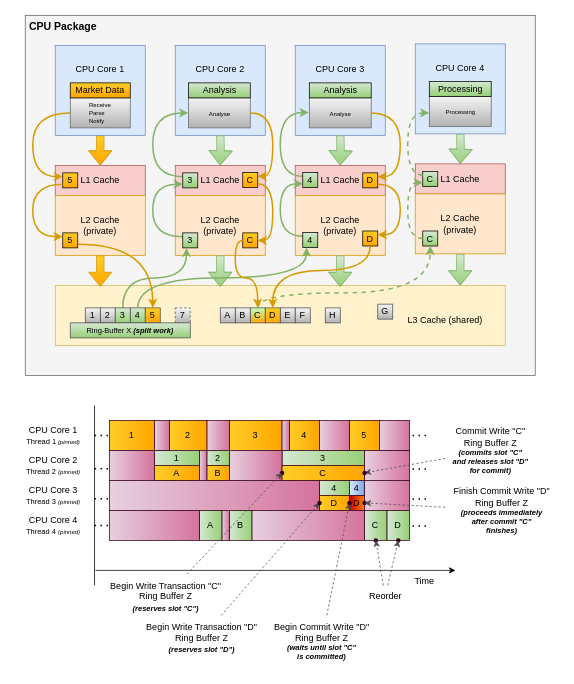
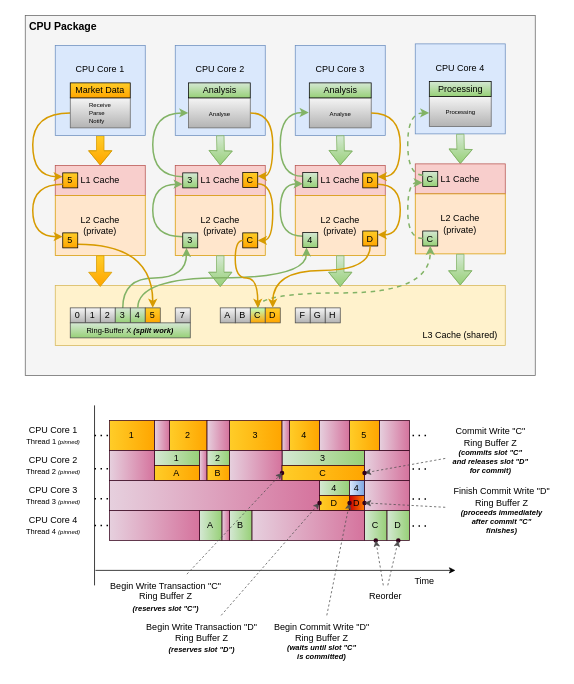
node "G": moved (385, 312) -> (318, 315)
node "0": added
node "7": style dashed -> solid
node "E": removed
node "L3 Cache (shared)": moved (445, 319) -> (460, 334)
